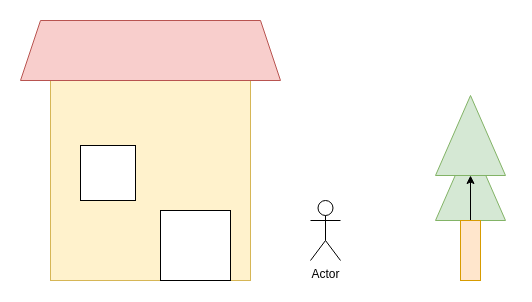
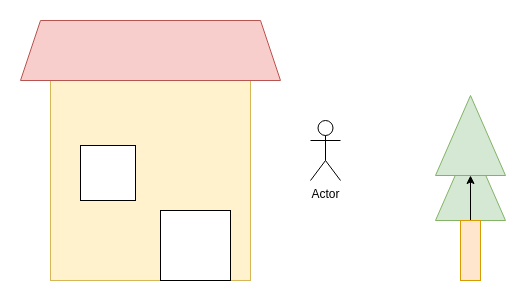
node "Actor": moved (326, 231) -> (326, 151)
